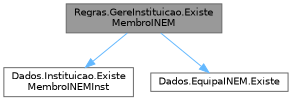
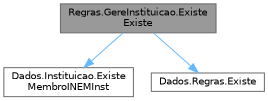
node "Regras.GereInstituicao.Existe MembroINEM": label "Regras.GereInstituicao.Existe MembroINEM" -> "Regras.GereInstituicao.Existe Existe"
node "Dados.EquipaINEM.Existe": label "Dados.EquipaINEM.Existe" -> "Dados.Regras.Existe"
